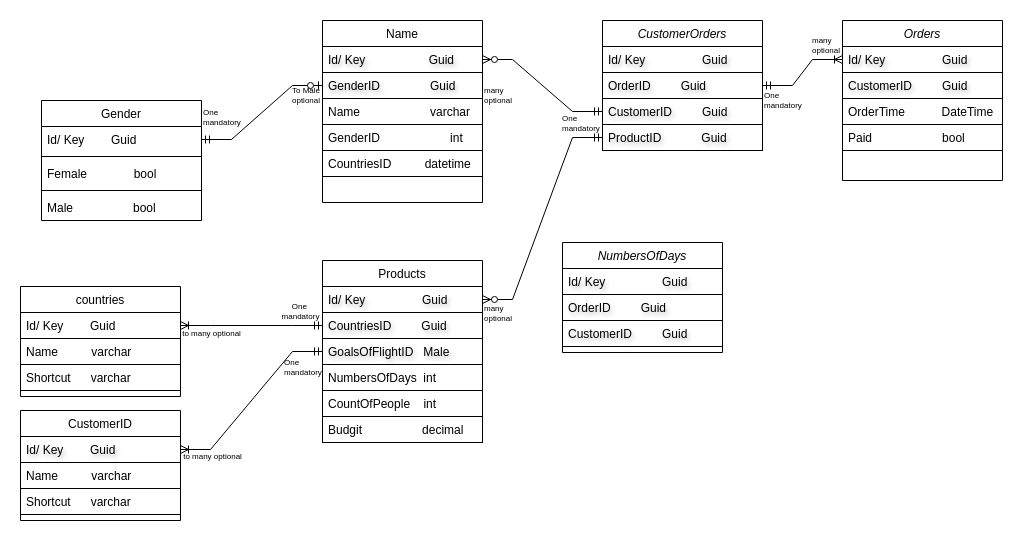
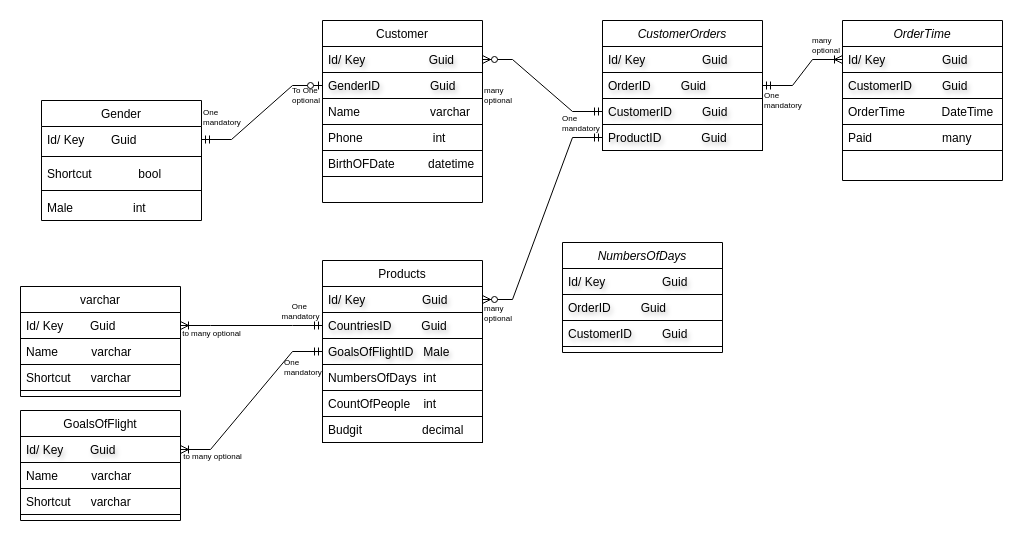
node "Name": label "Name" -> "Customer"
node "Orders": label "Orders" -> "OrderTime"
node "To Male optional": label "To Male optional" -> "To One optional"
node "GenderID int": label "GenderID int" -> "Phone int"
node "Paid bool": label "Paid bool" -> "Paid many"
node "CountriesID datetime": label "CountriesID datetime" -> "BirthOFDate datetime"
node "Female bool": label "Female bool" -> "Shortcut bool"
node "Male bool": label "Male bool" -> "Male int"
node "countries": label "countries" -> "varchar"
node "CustomerID": label "CustomerID" -> "GoalsOfFlight"
